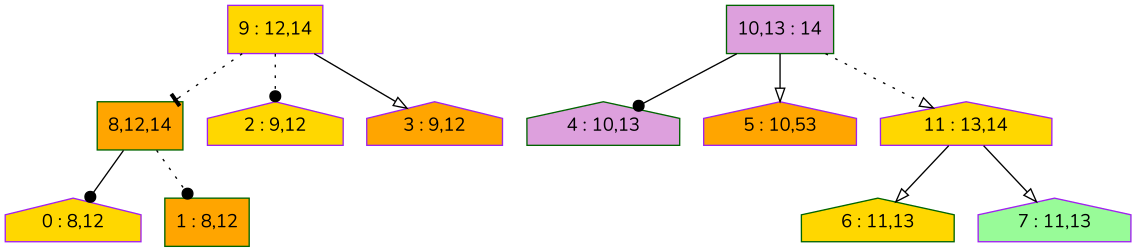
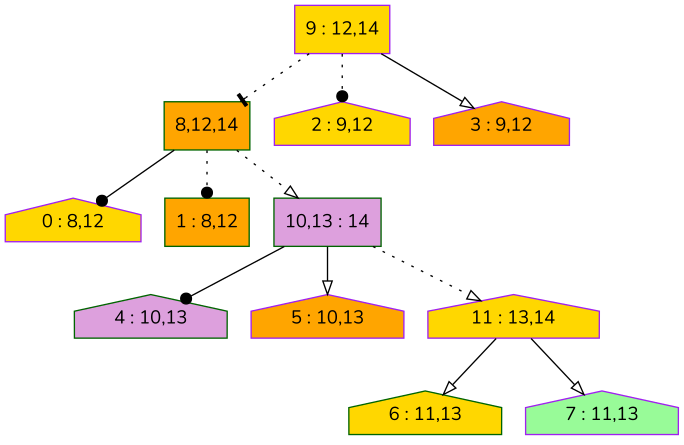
node "5 : 10,53": label "5 : 10,53" -> "5 : 10,13"
edge "8,12,14" -> "10,13 : 14": added
